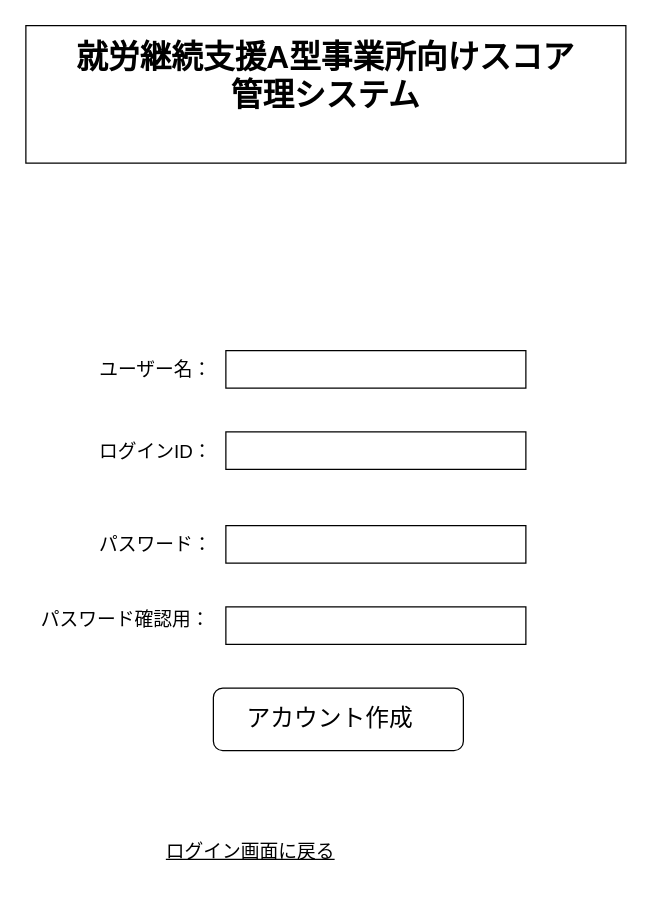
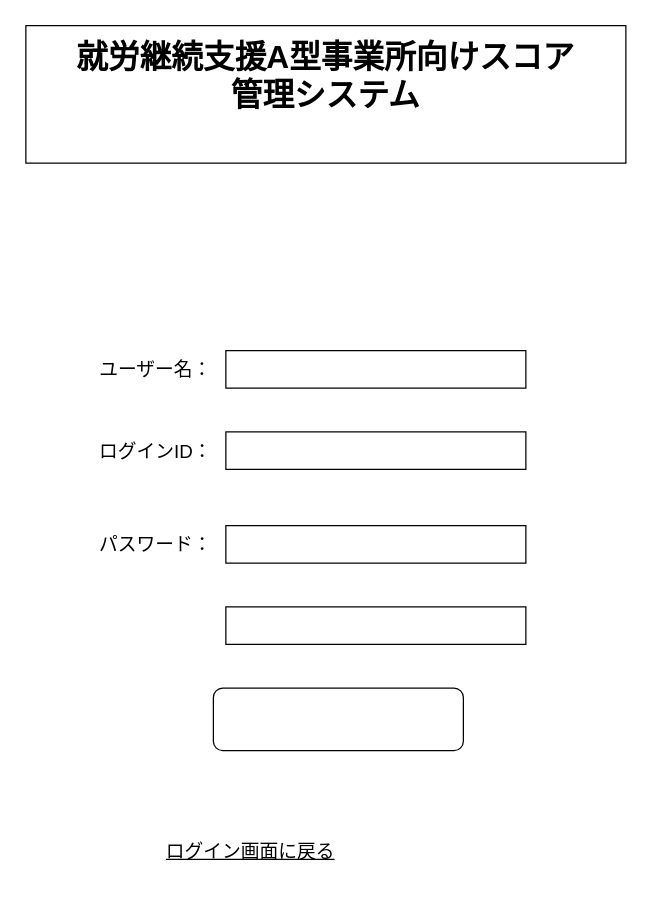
node "パスワード確認用：": removed
node "アカウント作成": removed
